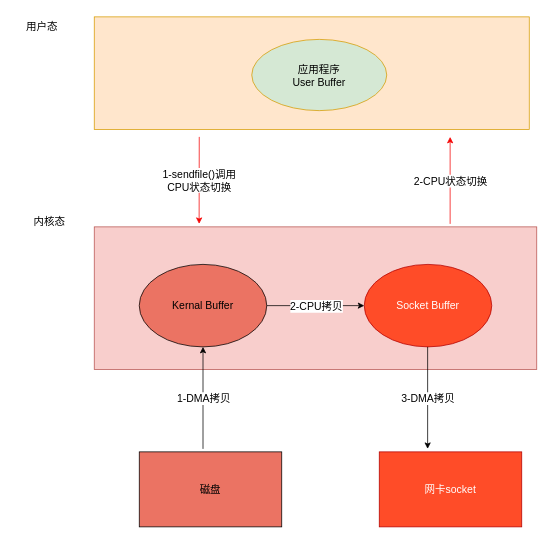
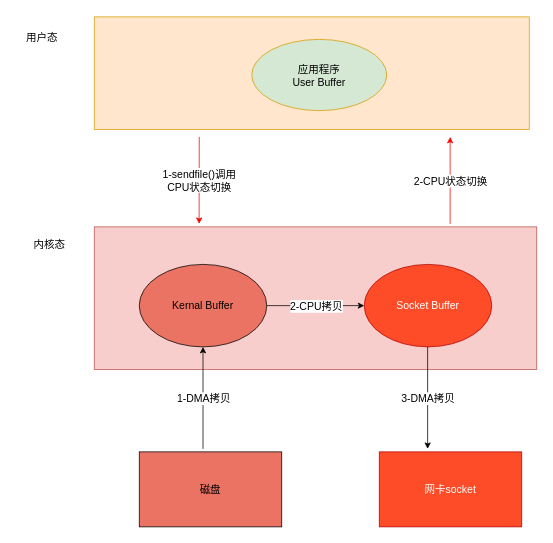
node "用户态": moved (42, 27) -> (42, 38)
node "内核态": moved (49, 222) -> (49, 244)
